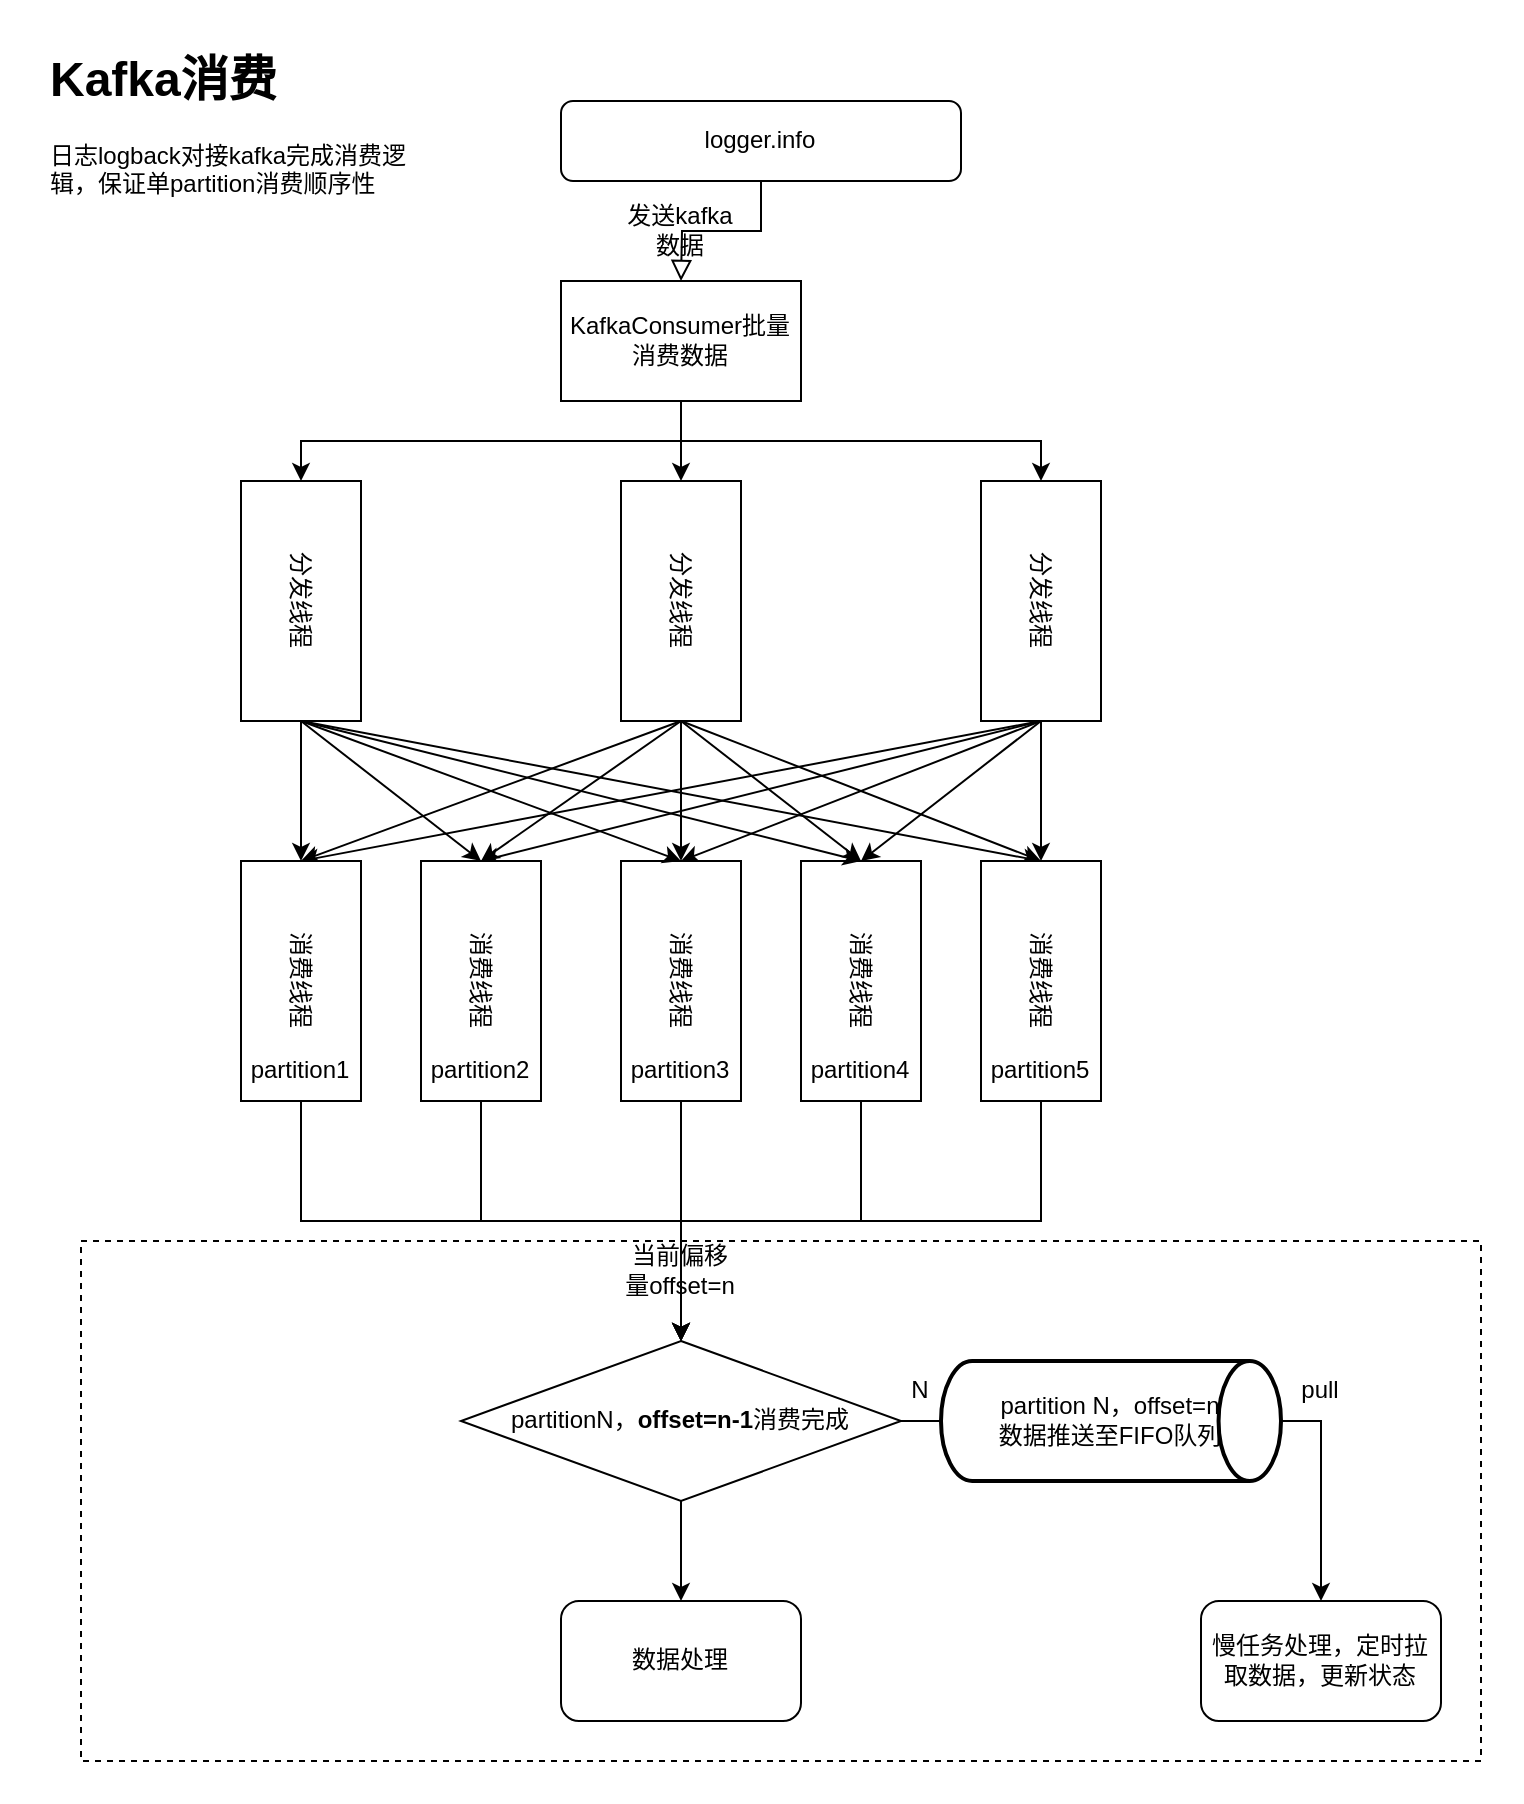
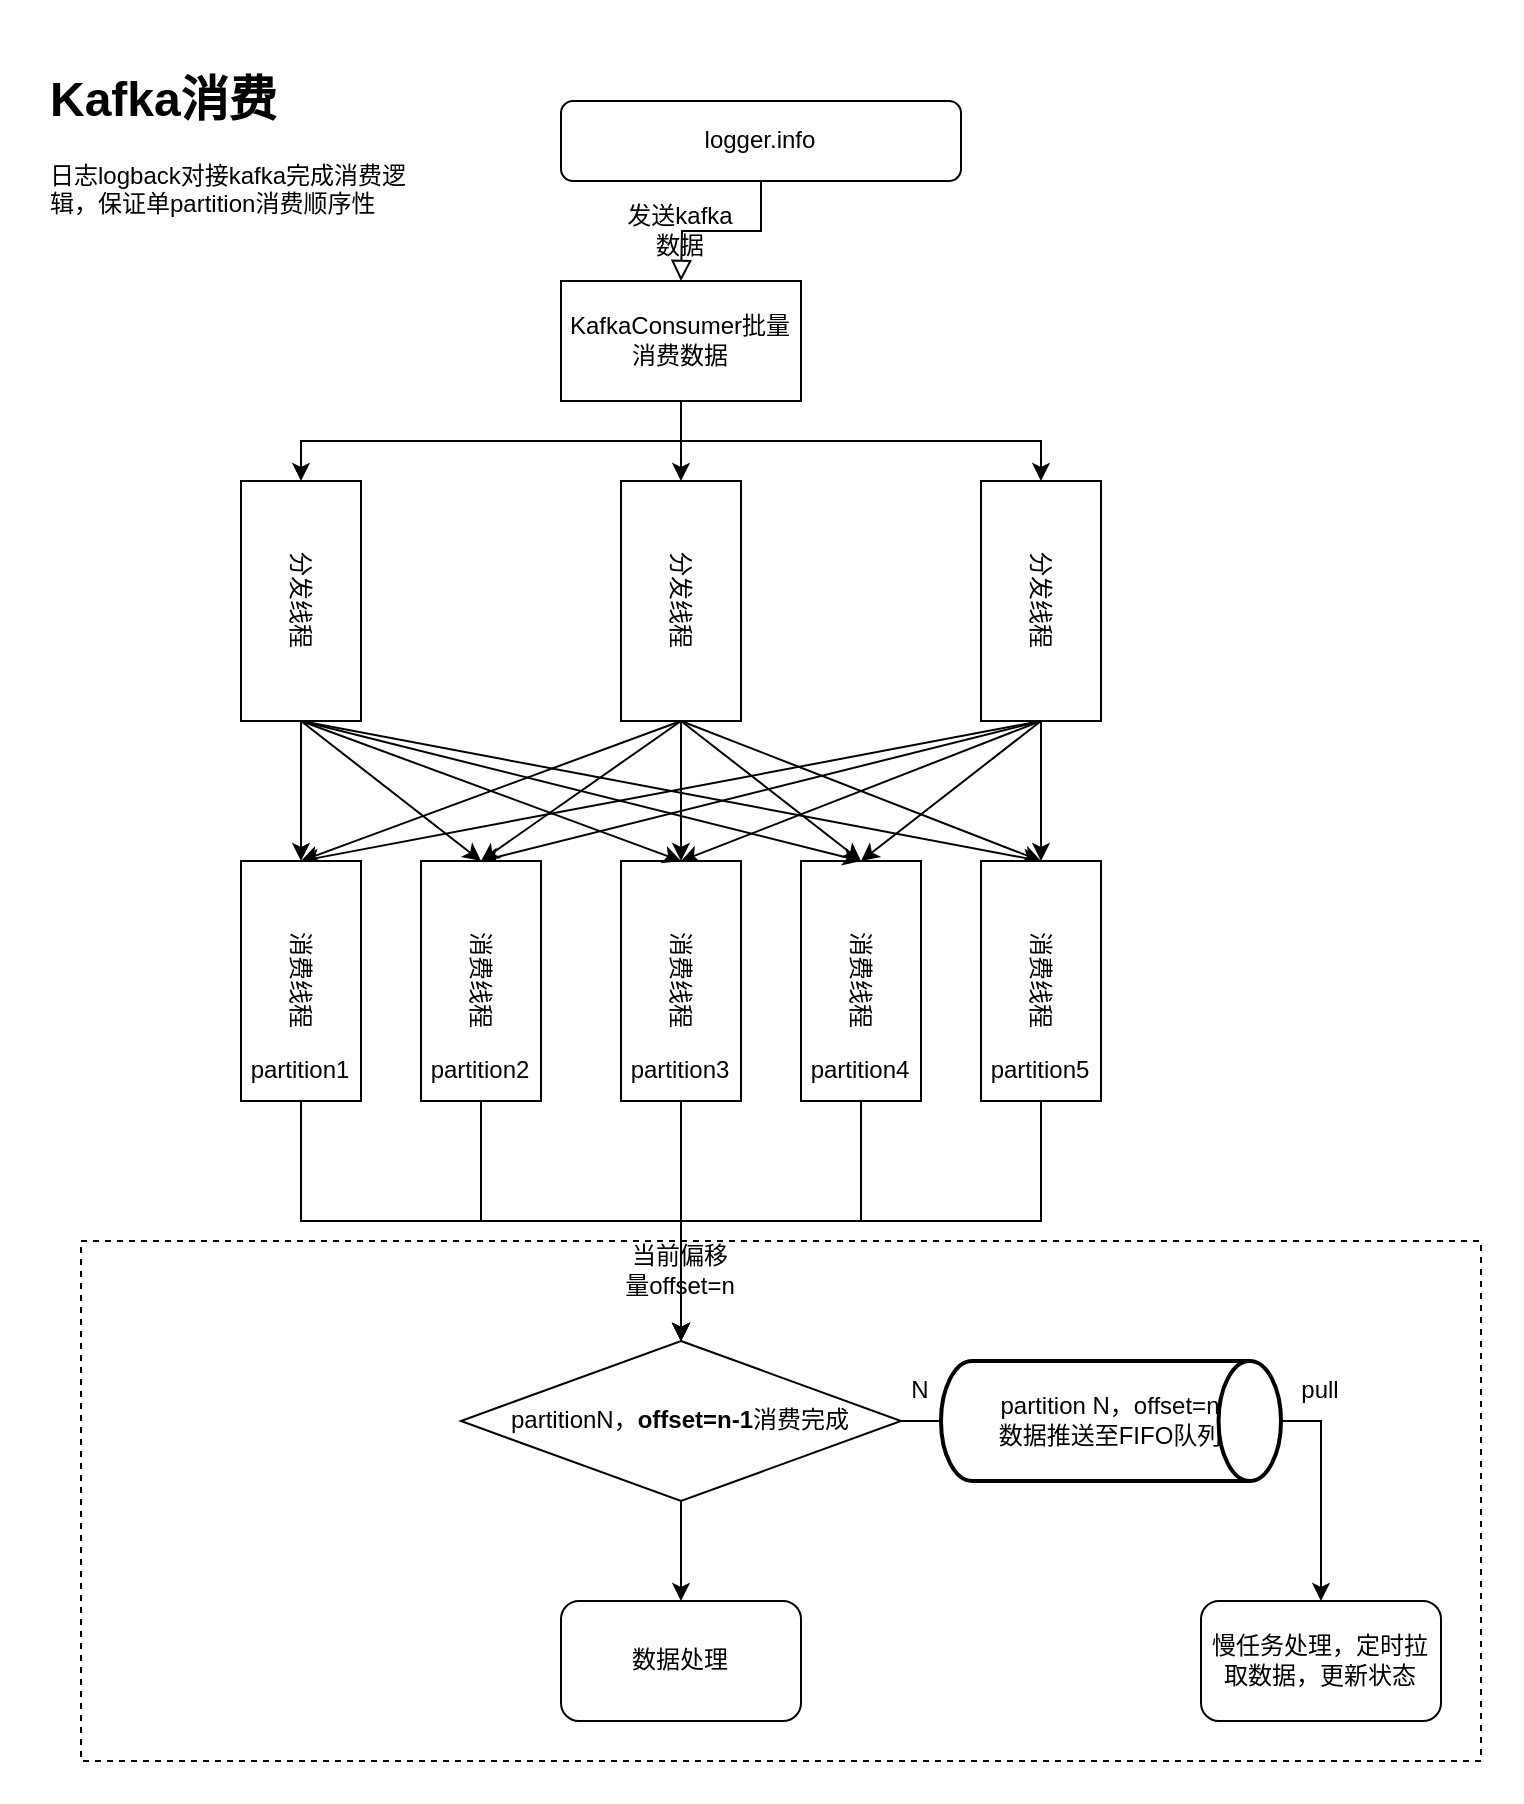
node "Kafka消费日志logback对接kafka完成消费逻辑，保证单partition消费顺序性": moved (231, 161) -> (231, 181)
